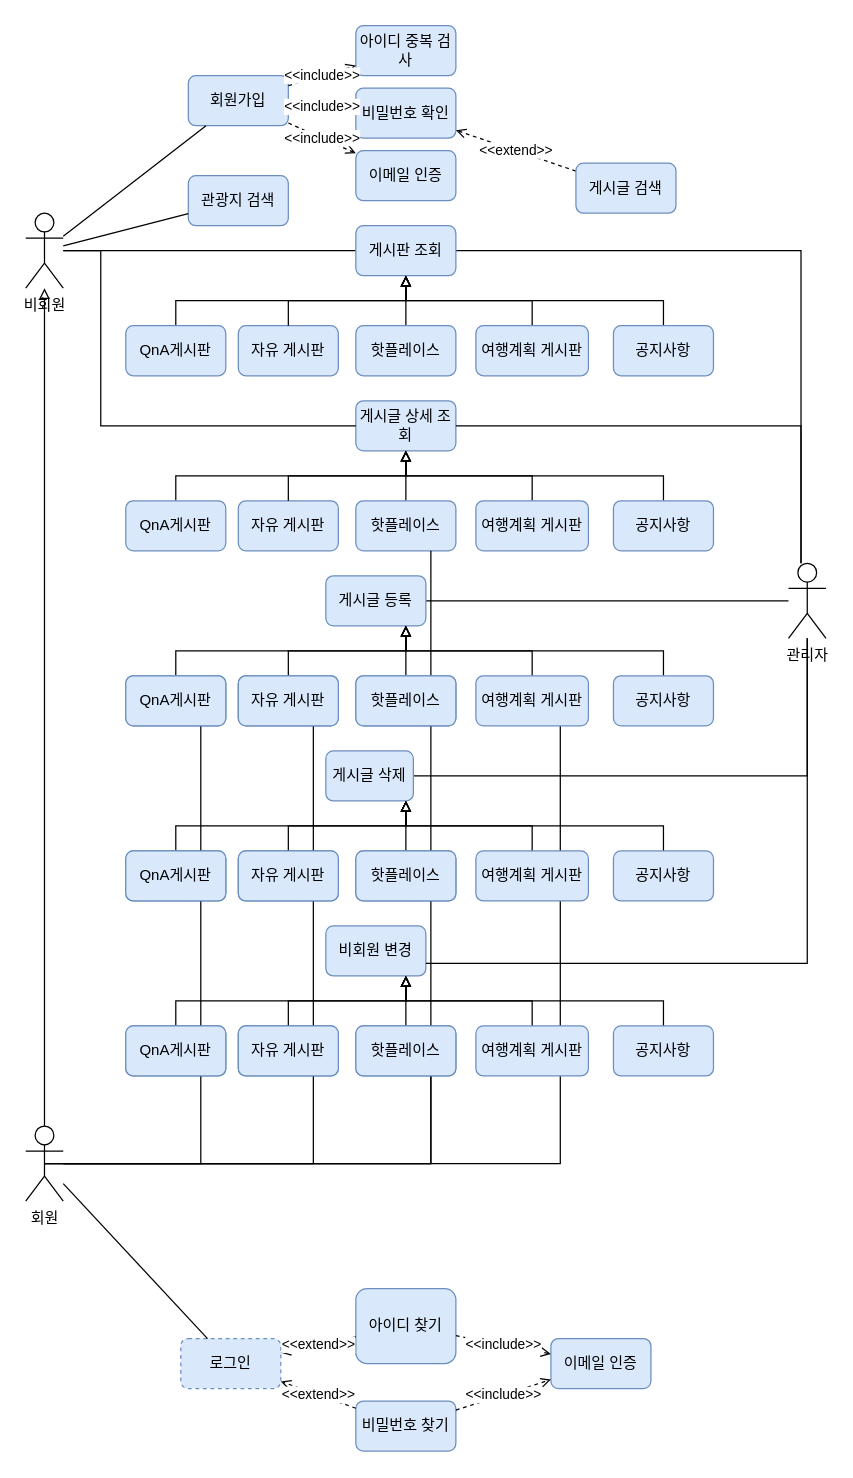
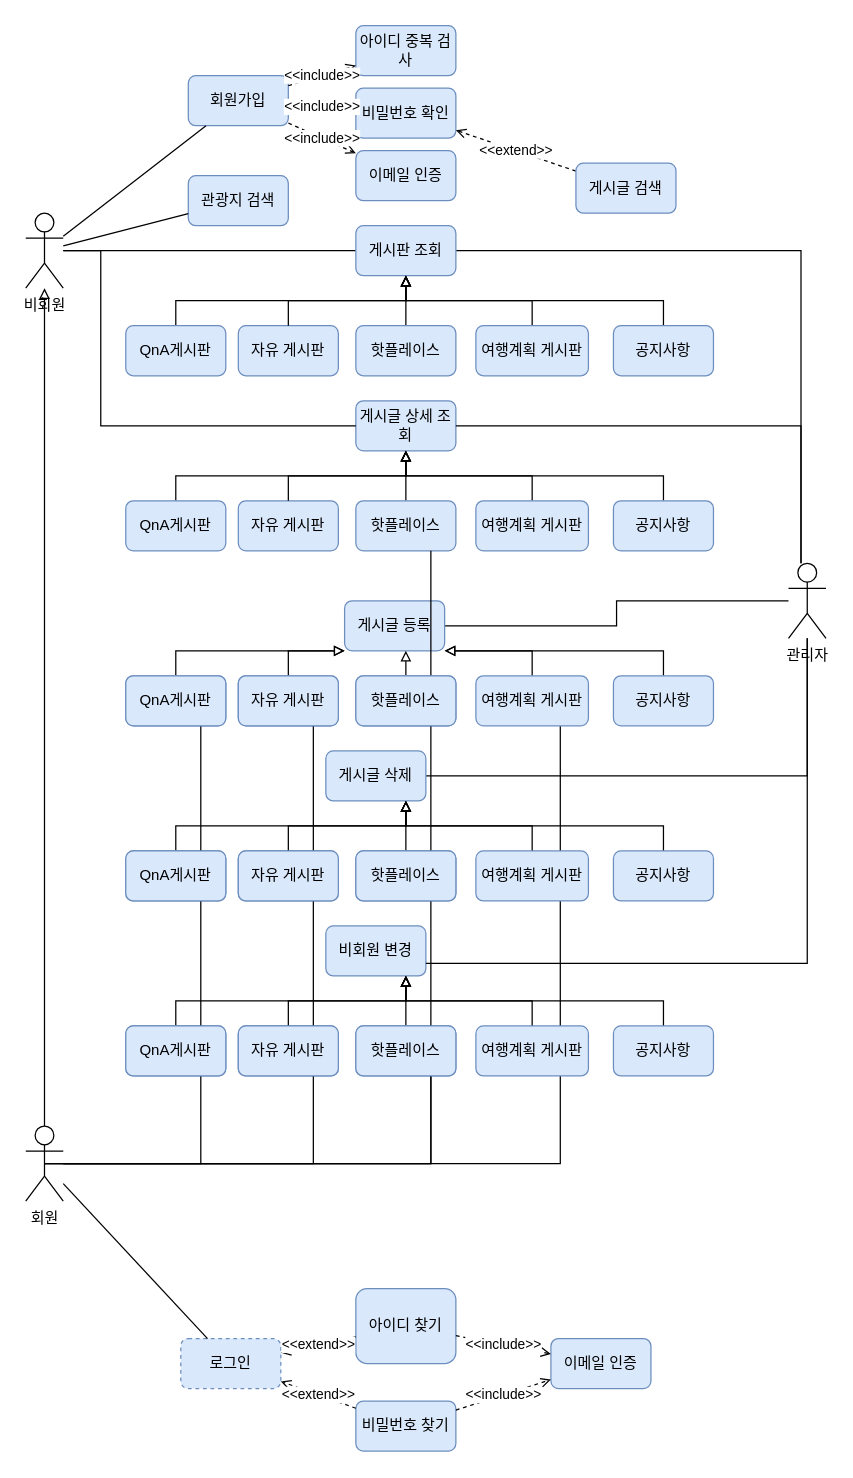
node "게시글 등록": moved (376, 601) -> (394, 626)
node "게시글 삭제": size 88x50 -> 100x50
